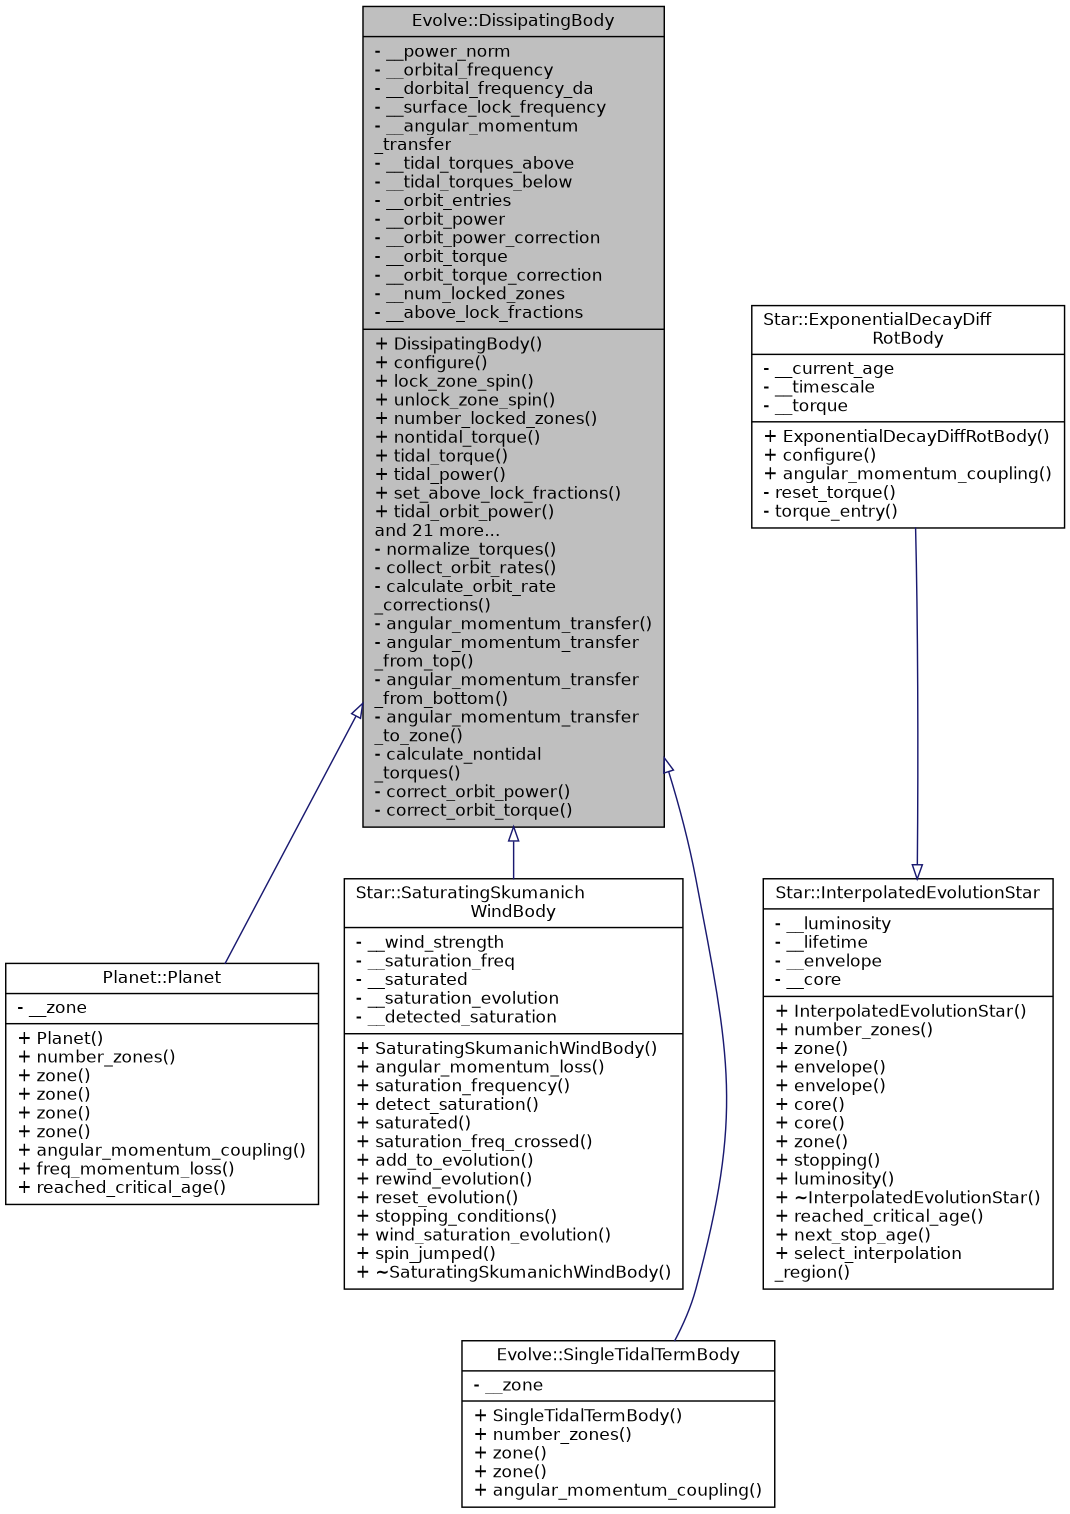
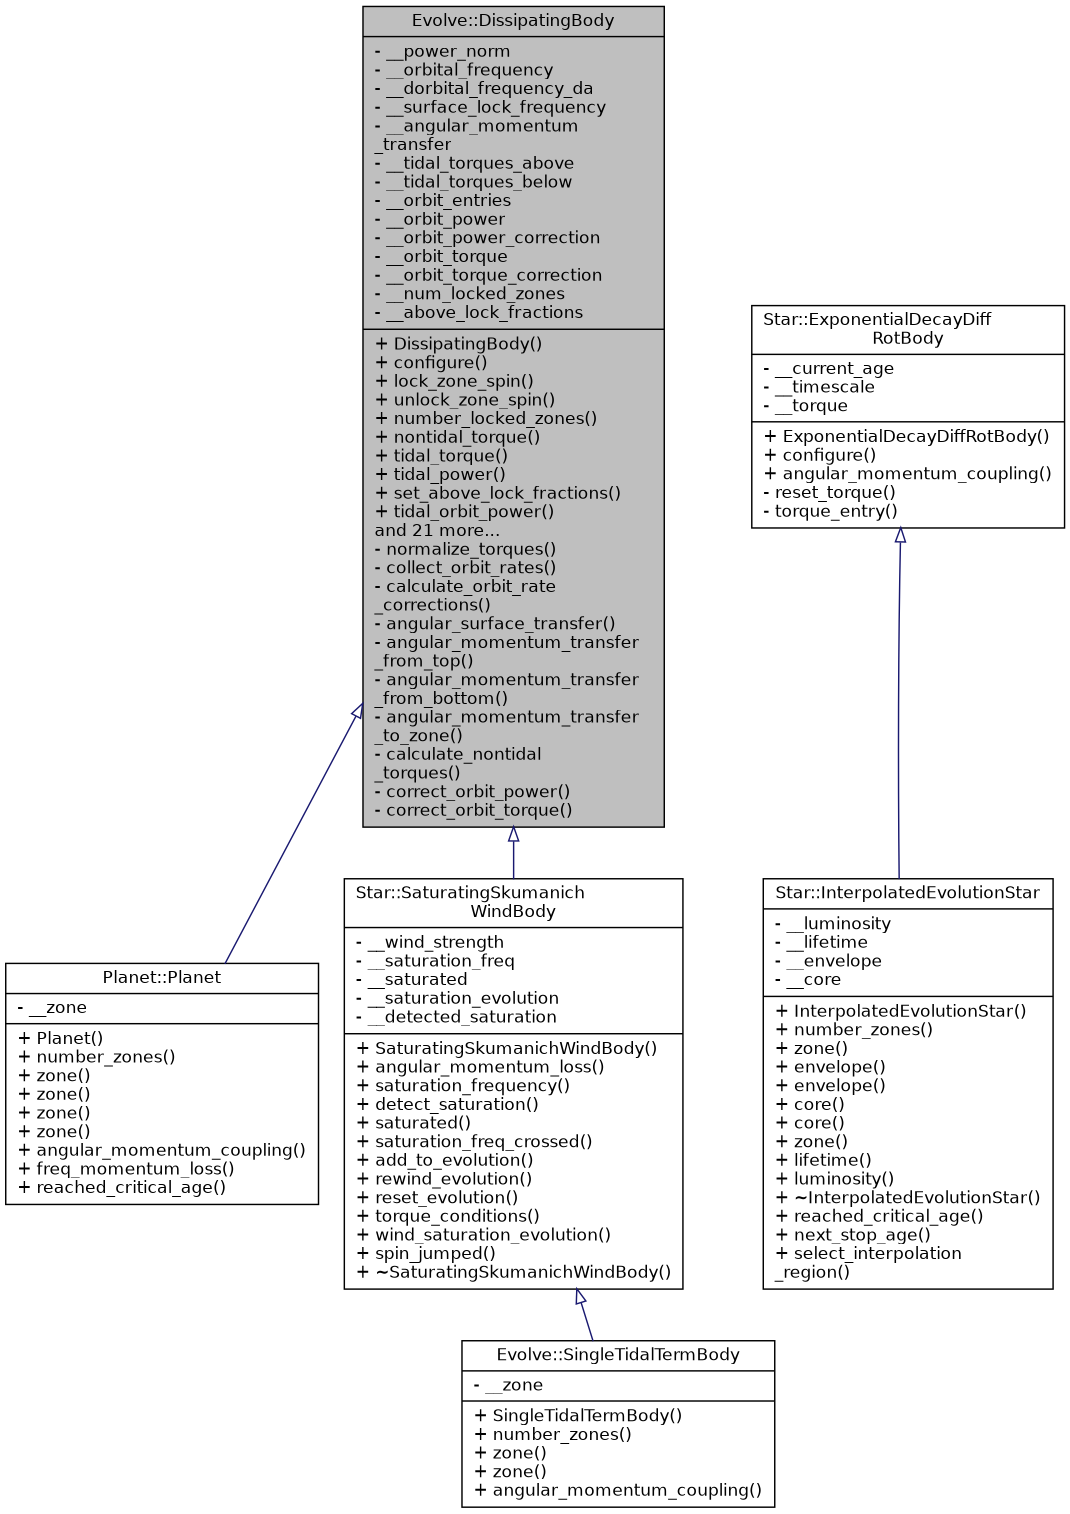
node "Evolve::DissipatingBody": text "- angular_momentum_transfer()" -> "- angular_surface_transfer()"
edge "Star::ExponentialDecayDiff" -> "Star::InterpolatedEvolutionStar": reversed
edge "Evolve::SingleTidalTermBody" -> "Evolve::DissipatingBody": now "Evolve::SingleTidalTermBody" -> "Star::SaturatingSkumanich"
node "Star::InterpolatedEvolutionStar": text "+ stopping()" -> "+ lifetime()"
node "Star::SaturatingSkumanich": text "+ stopping_conditions()" -> "+ torque_conditions()"
